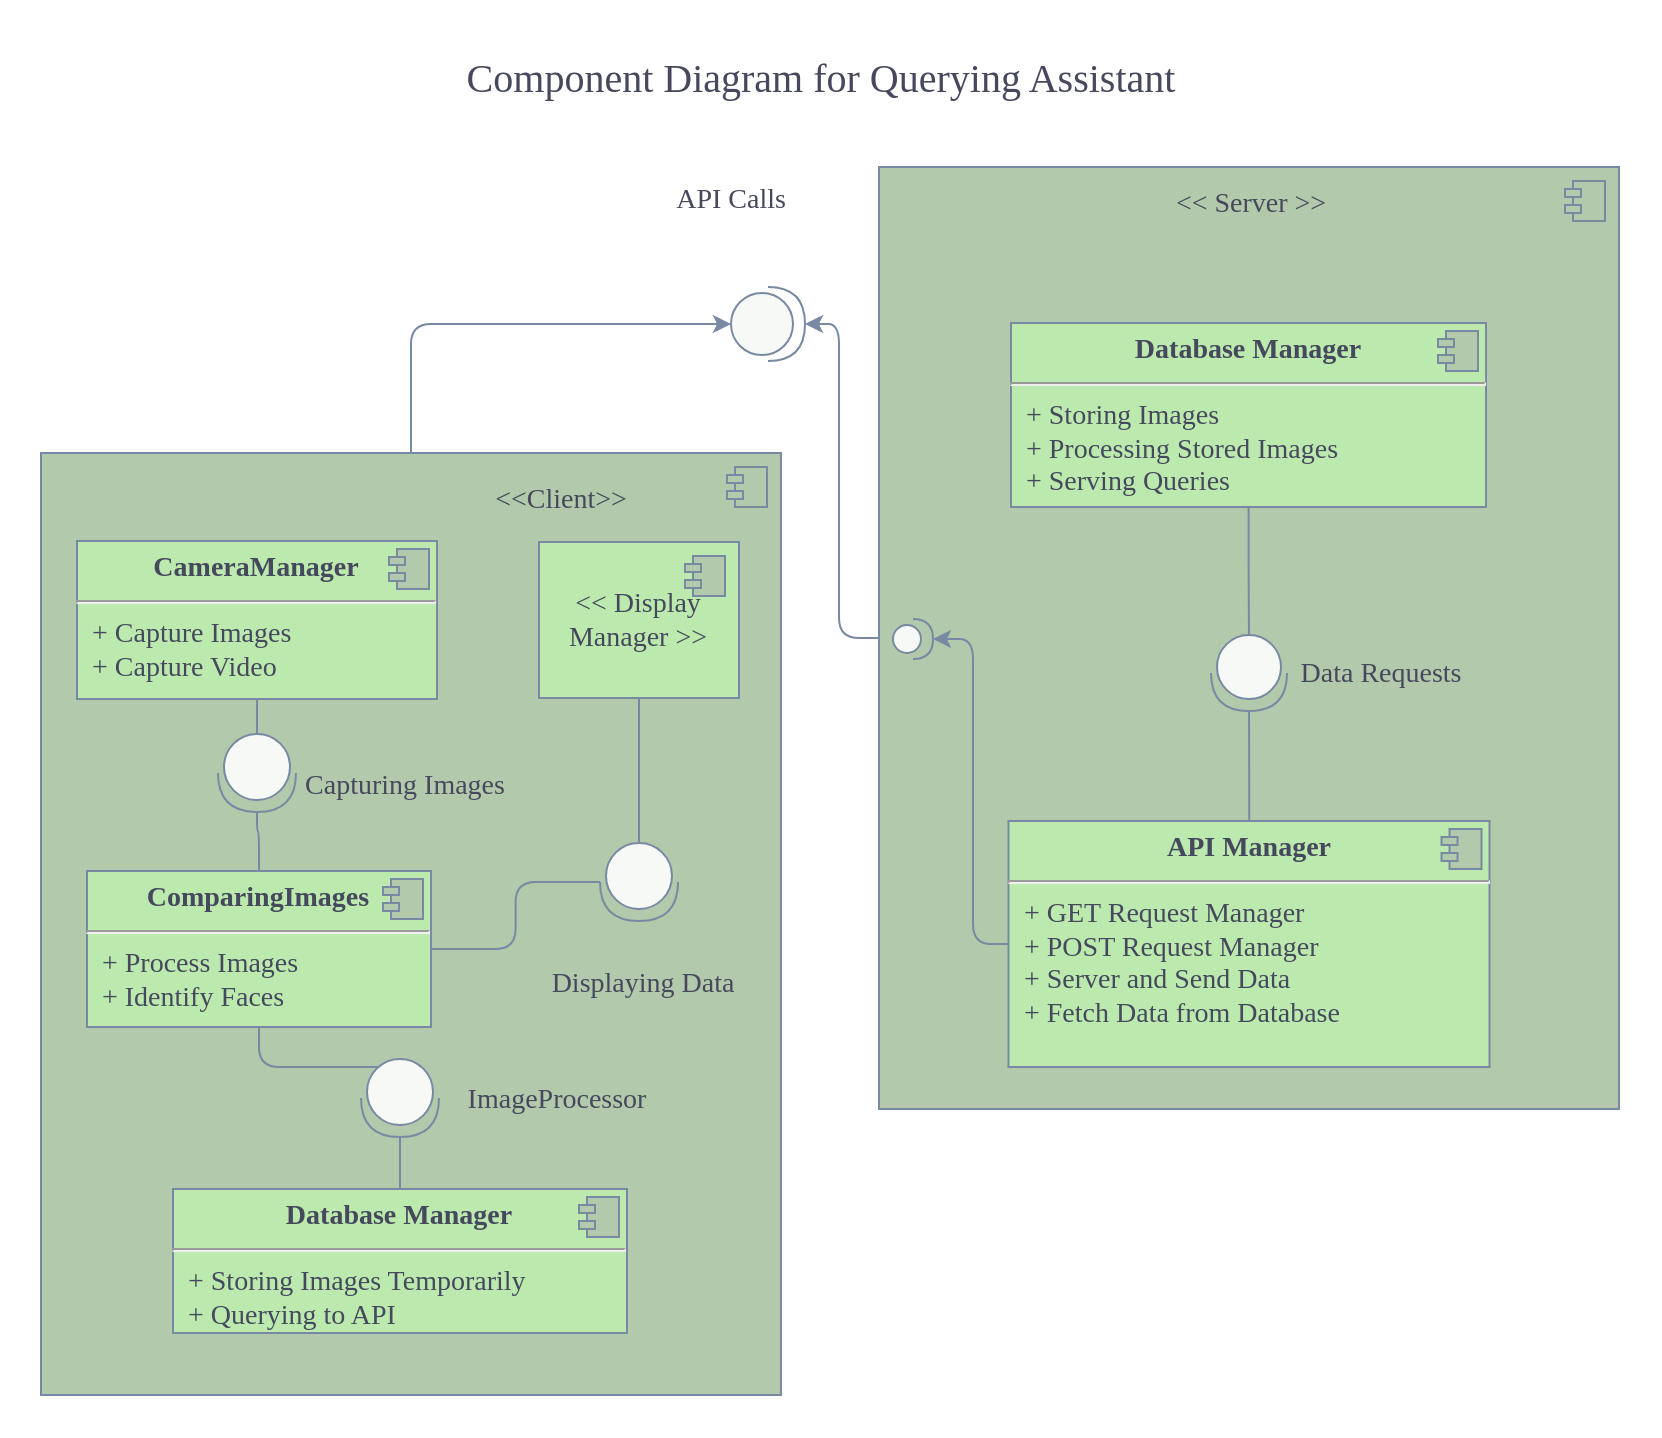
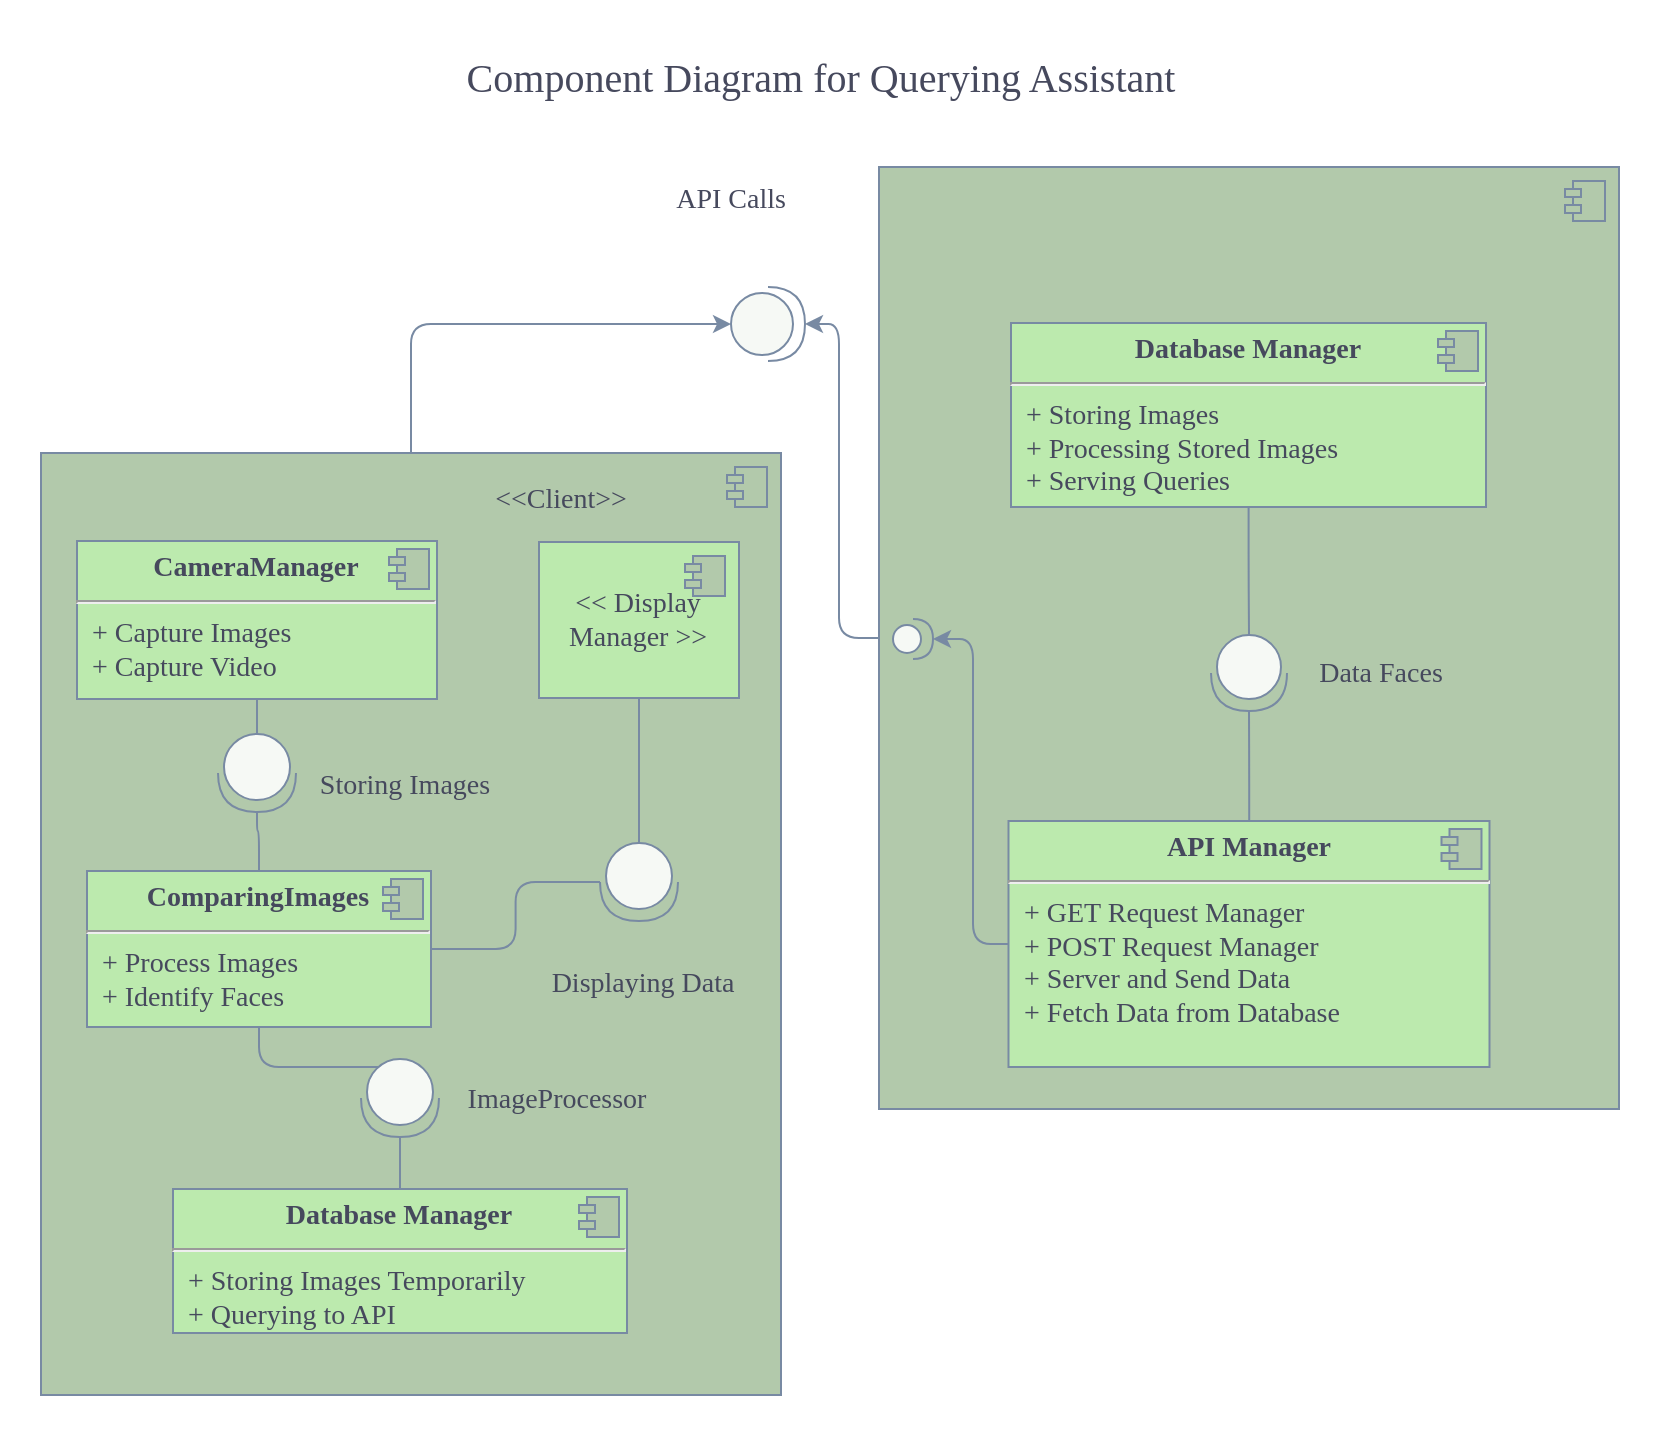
node "<< Server >>": removed
node "Data Requests": label "Data Requests" -> "Data Faces"
node "Capturing Images": label "Capturing Images" -> "Storing Images"
